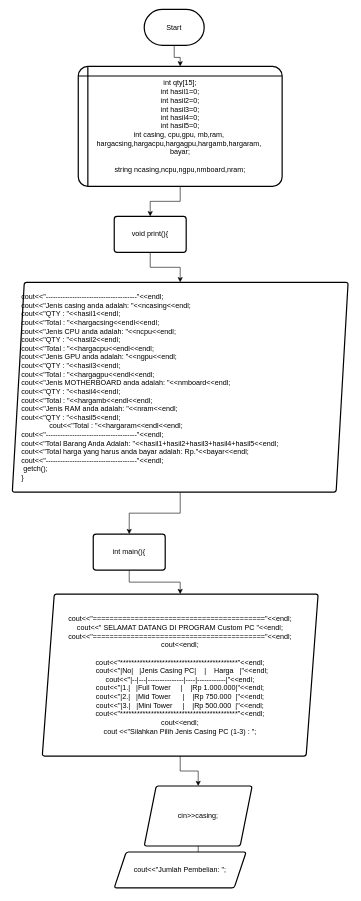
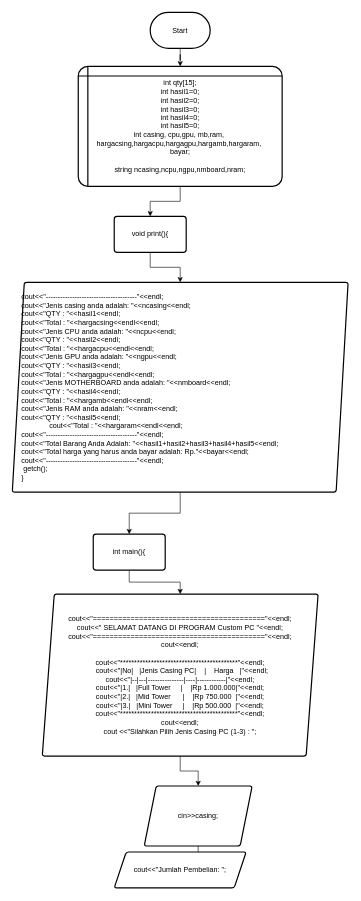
node "Start": moved (174, 27) -> (180, 30)
